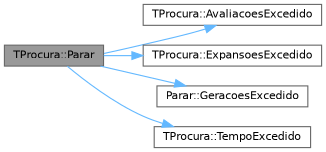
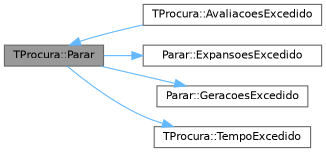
edge "TProcura::Parar" -> "TProcura::AvaliacoesExcedido": reversed
node "TProcura::ExpansoesExcedido": label "TProcura::ExpansoesExcedido" -> "Parar::ExpansoesExcedido"
